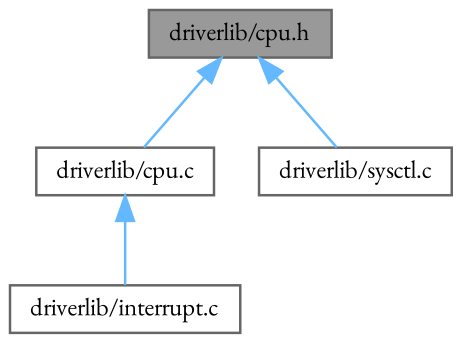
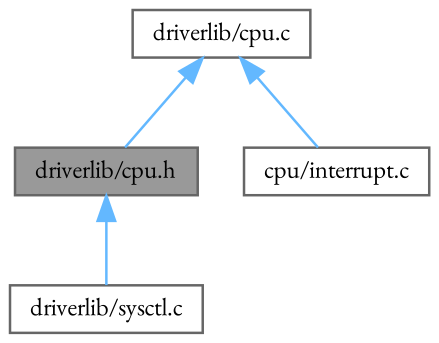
edge "driverlib/cpu.c" -> "driverlib/cpu.h": reversed
node "driverlib/interrupt.c": label "driverlib/interrupt.c" -> "cpu/interrupt.c"
